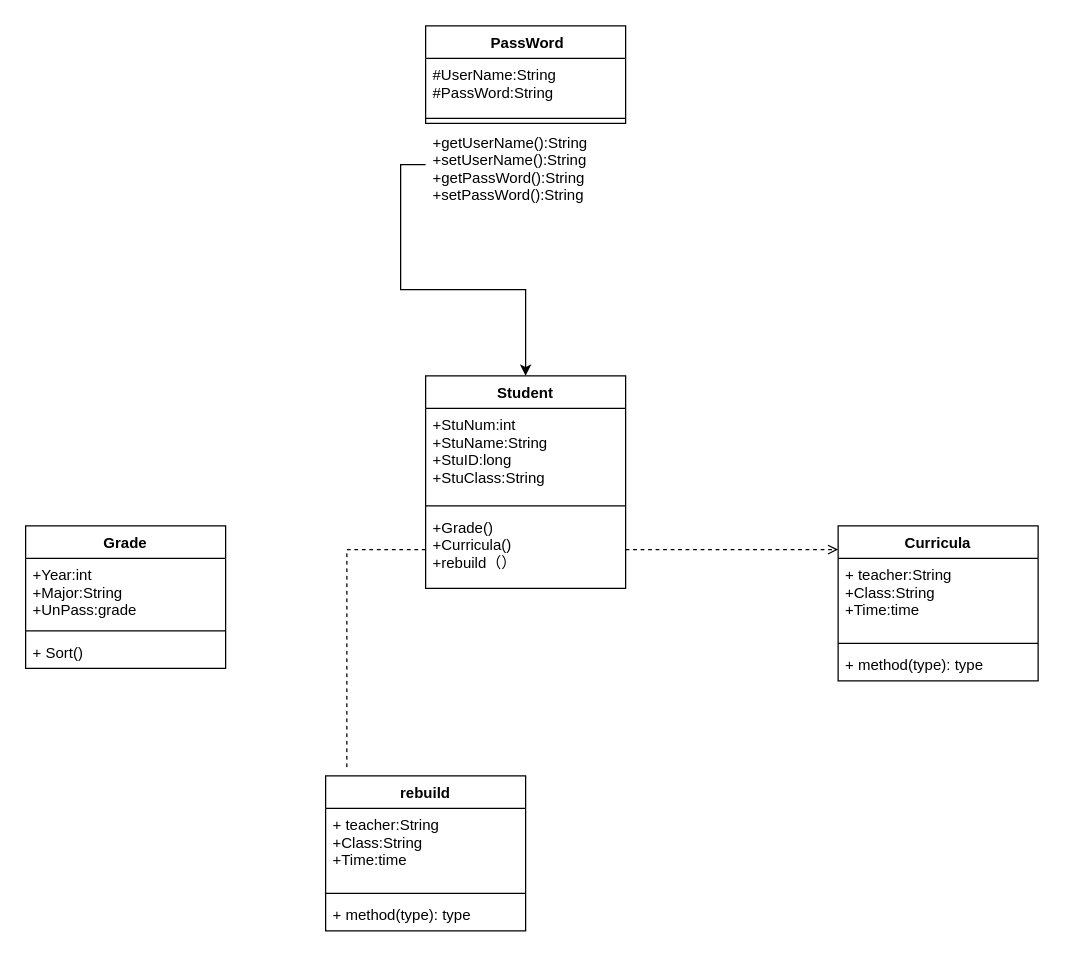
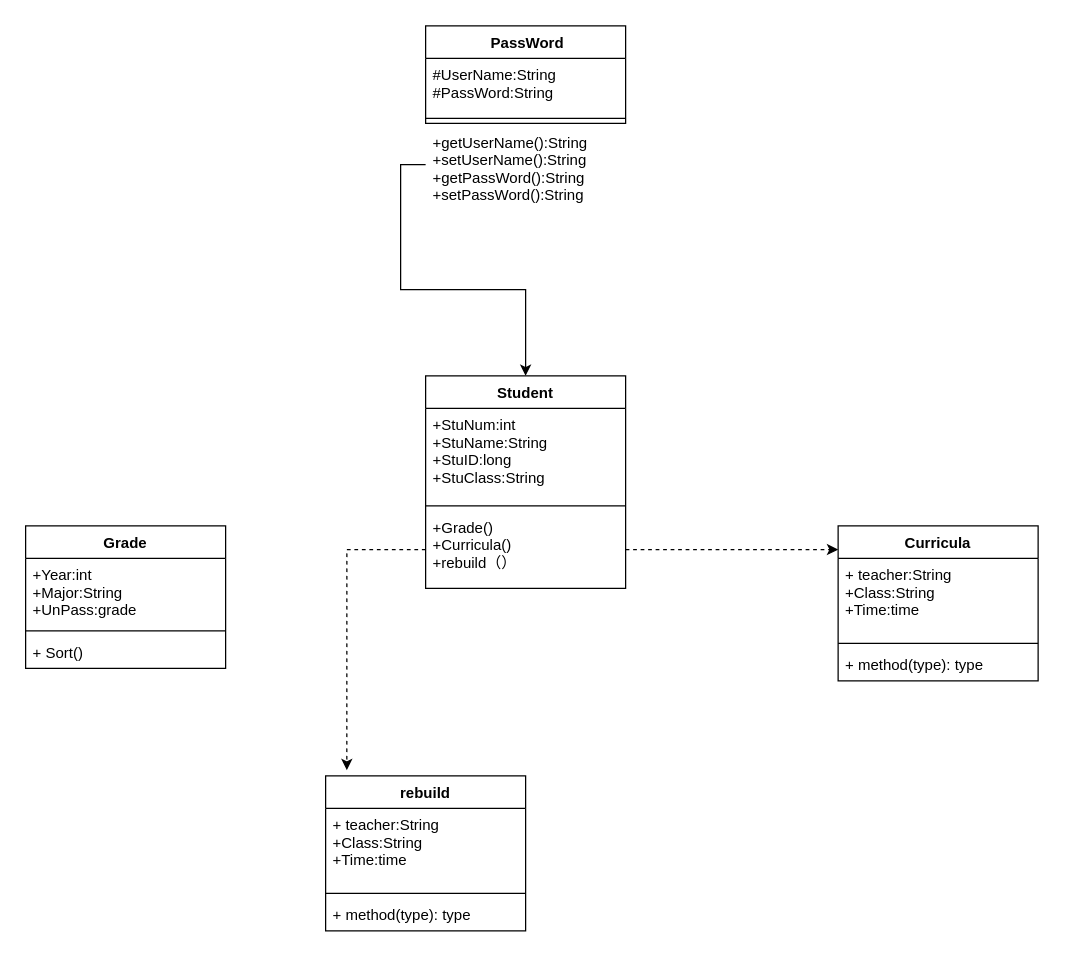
edge "+Grade() +Curricula() +rebuild（）" -> "Curricula": arrowhead open -> classic
edge "+Grade() +Curricula() +rebuild（）" -- "rebuild": arrowhead none -> classic
